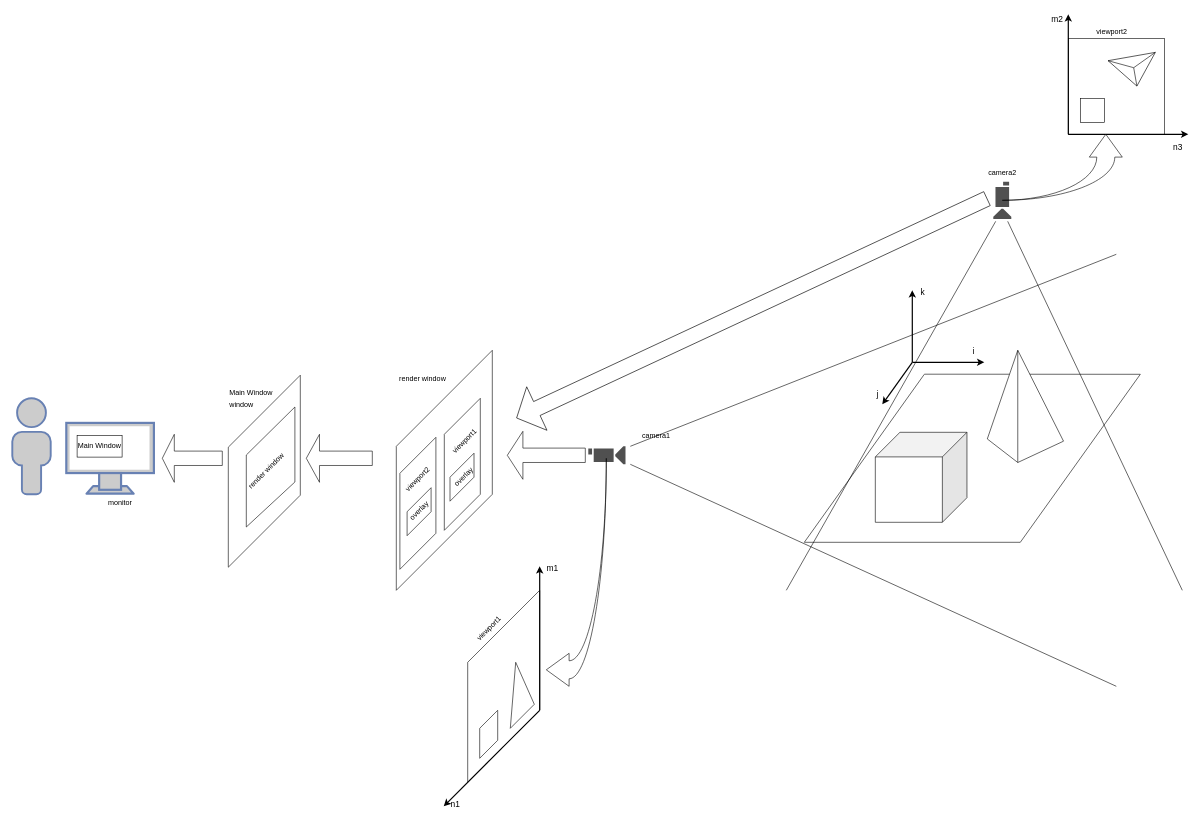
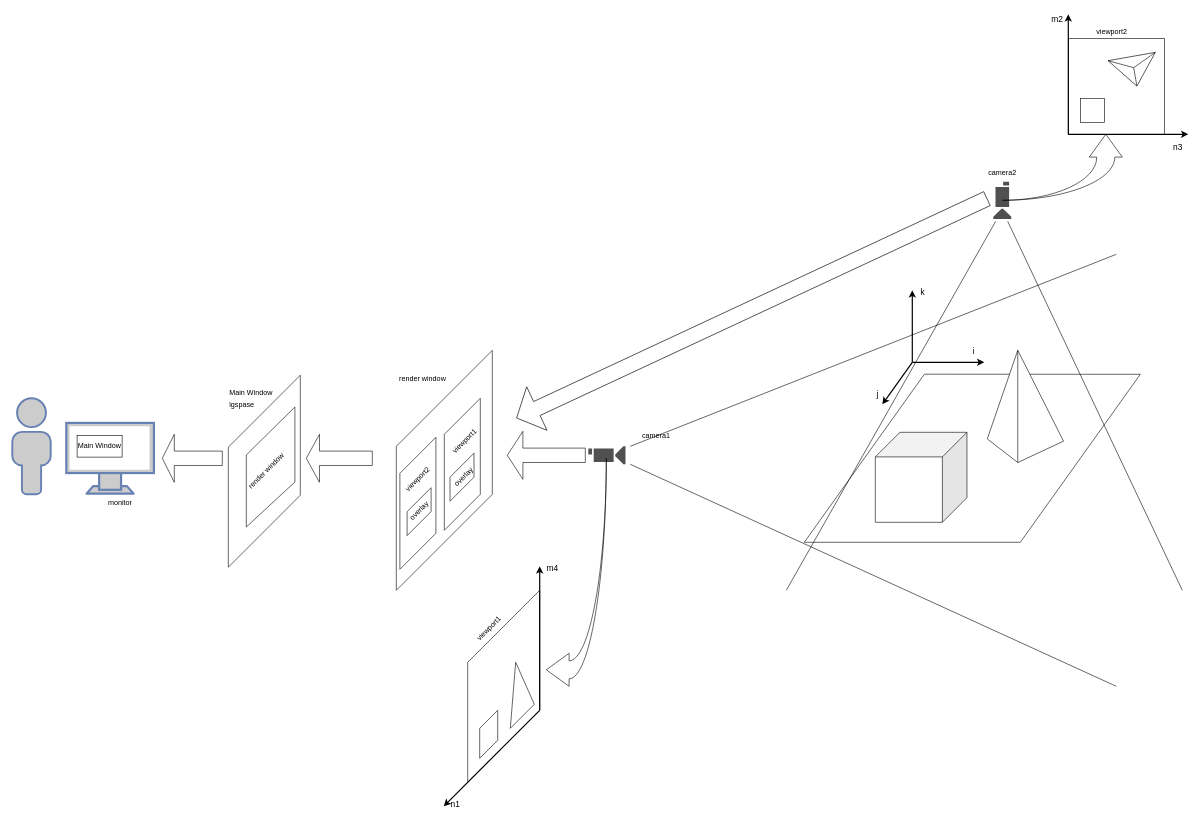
node "window": label "window" -> "lgspase"
node "m1": label "m1" -> "m4"
